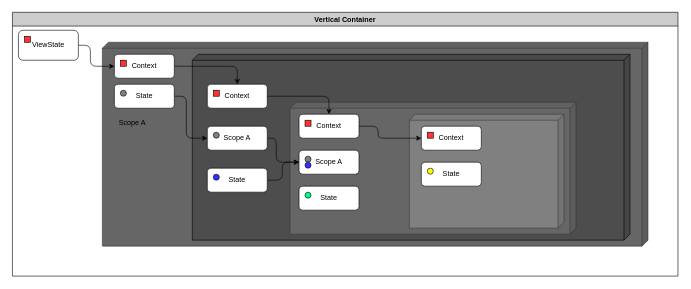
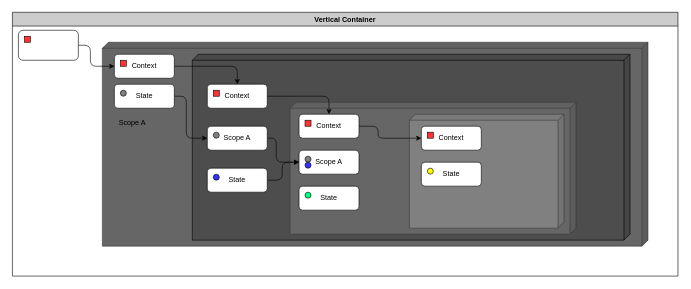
node "ViewState": removed
